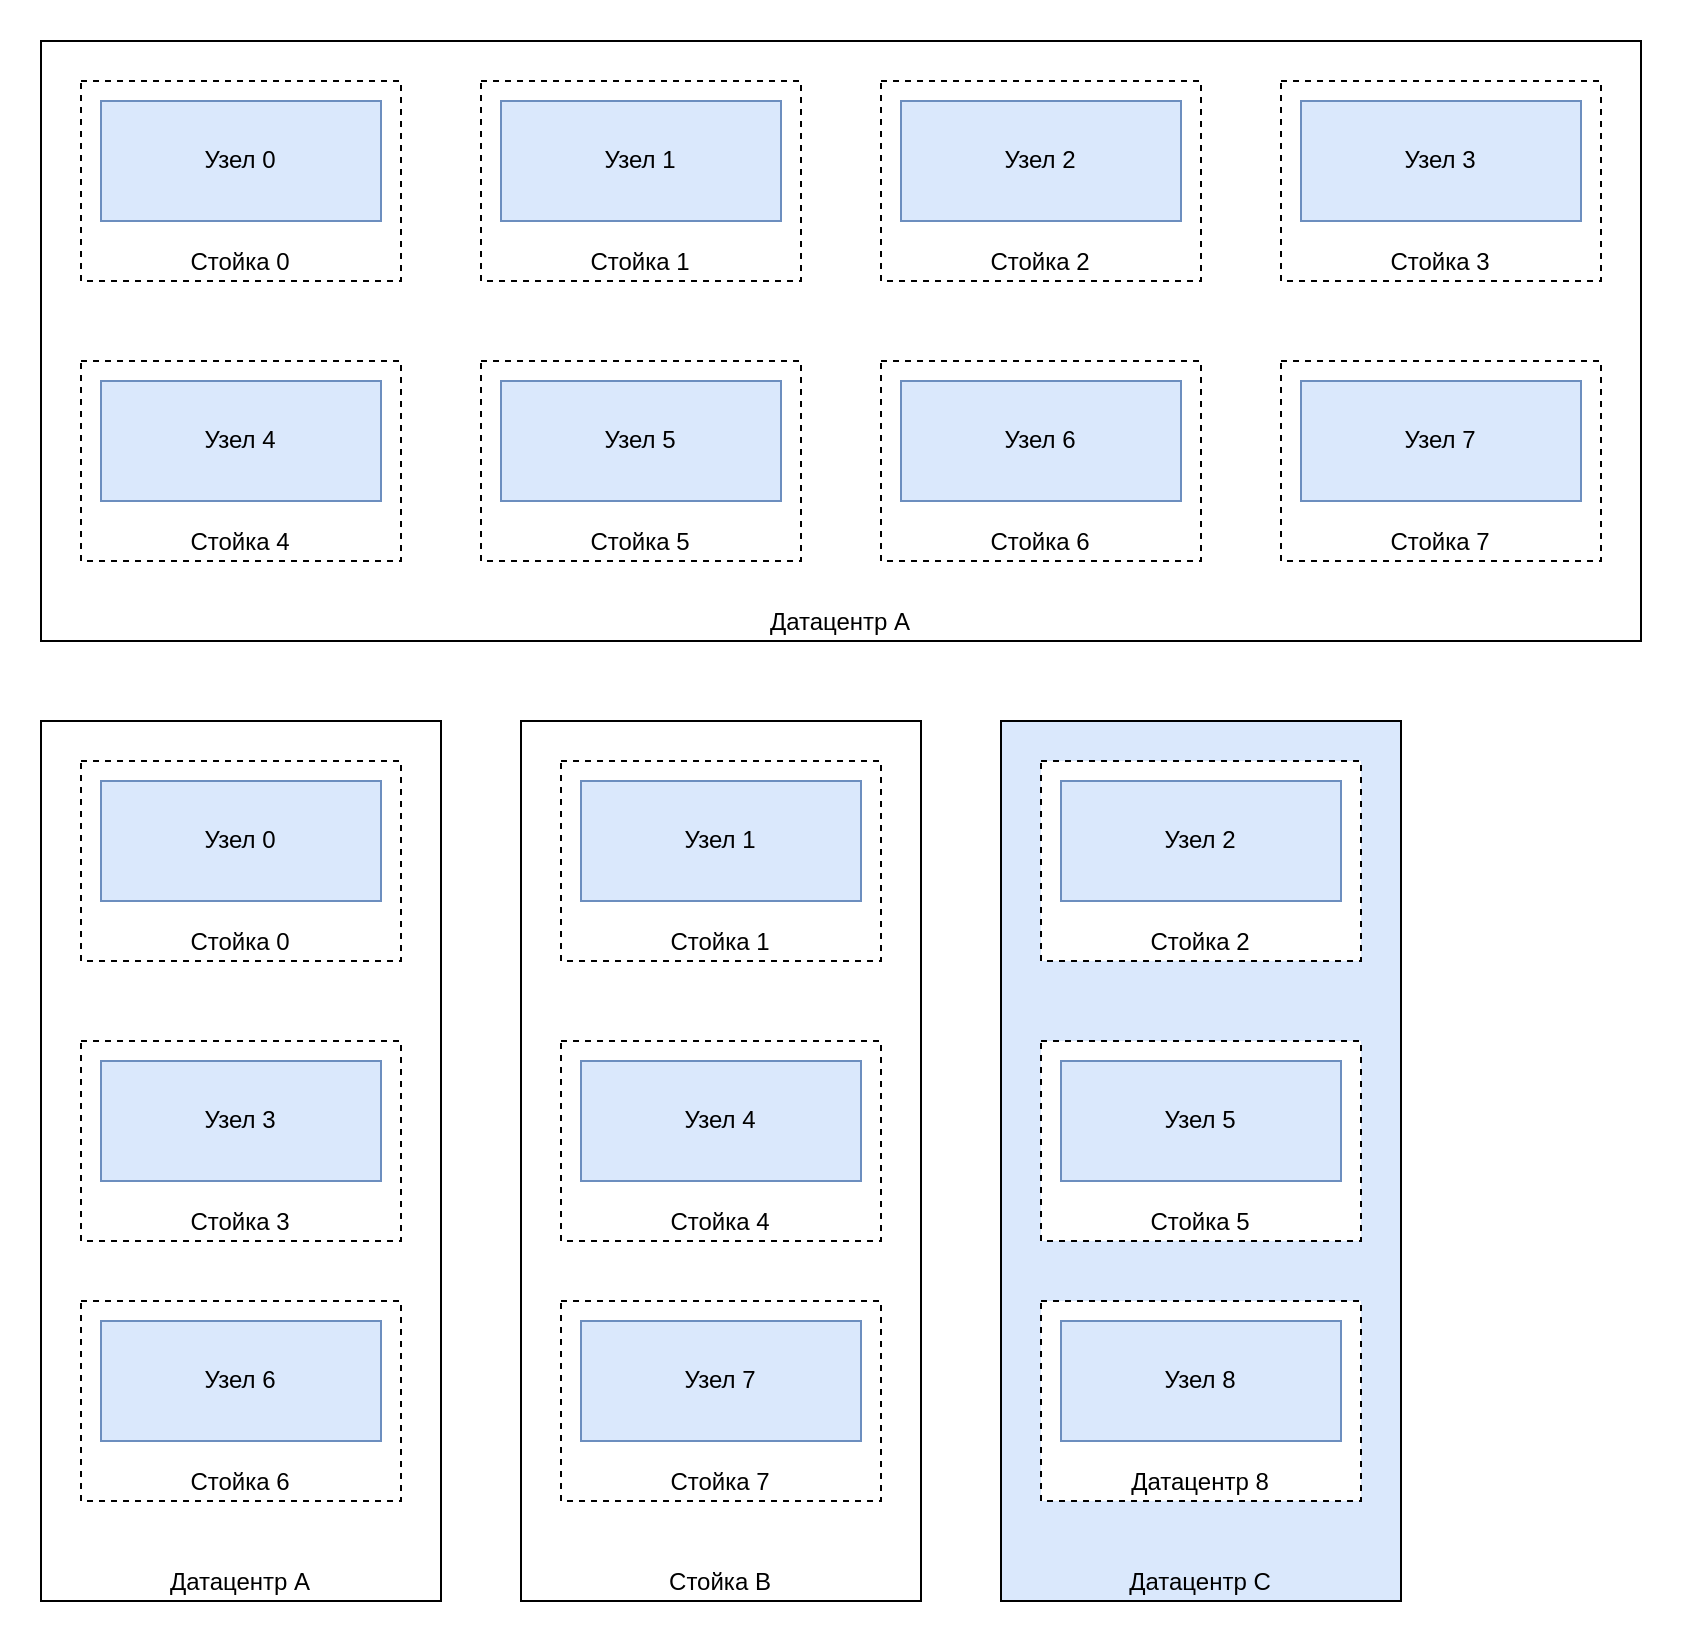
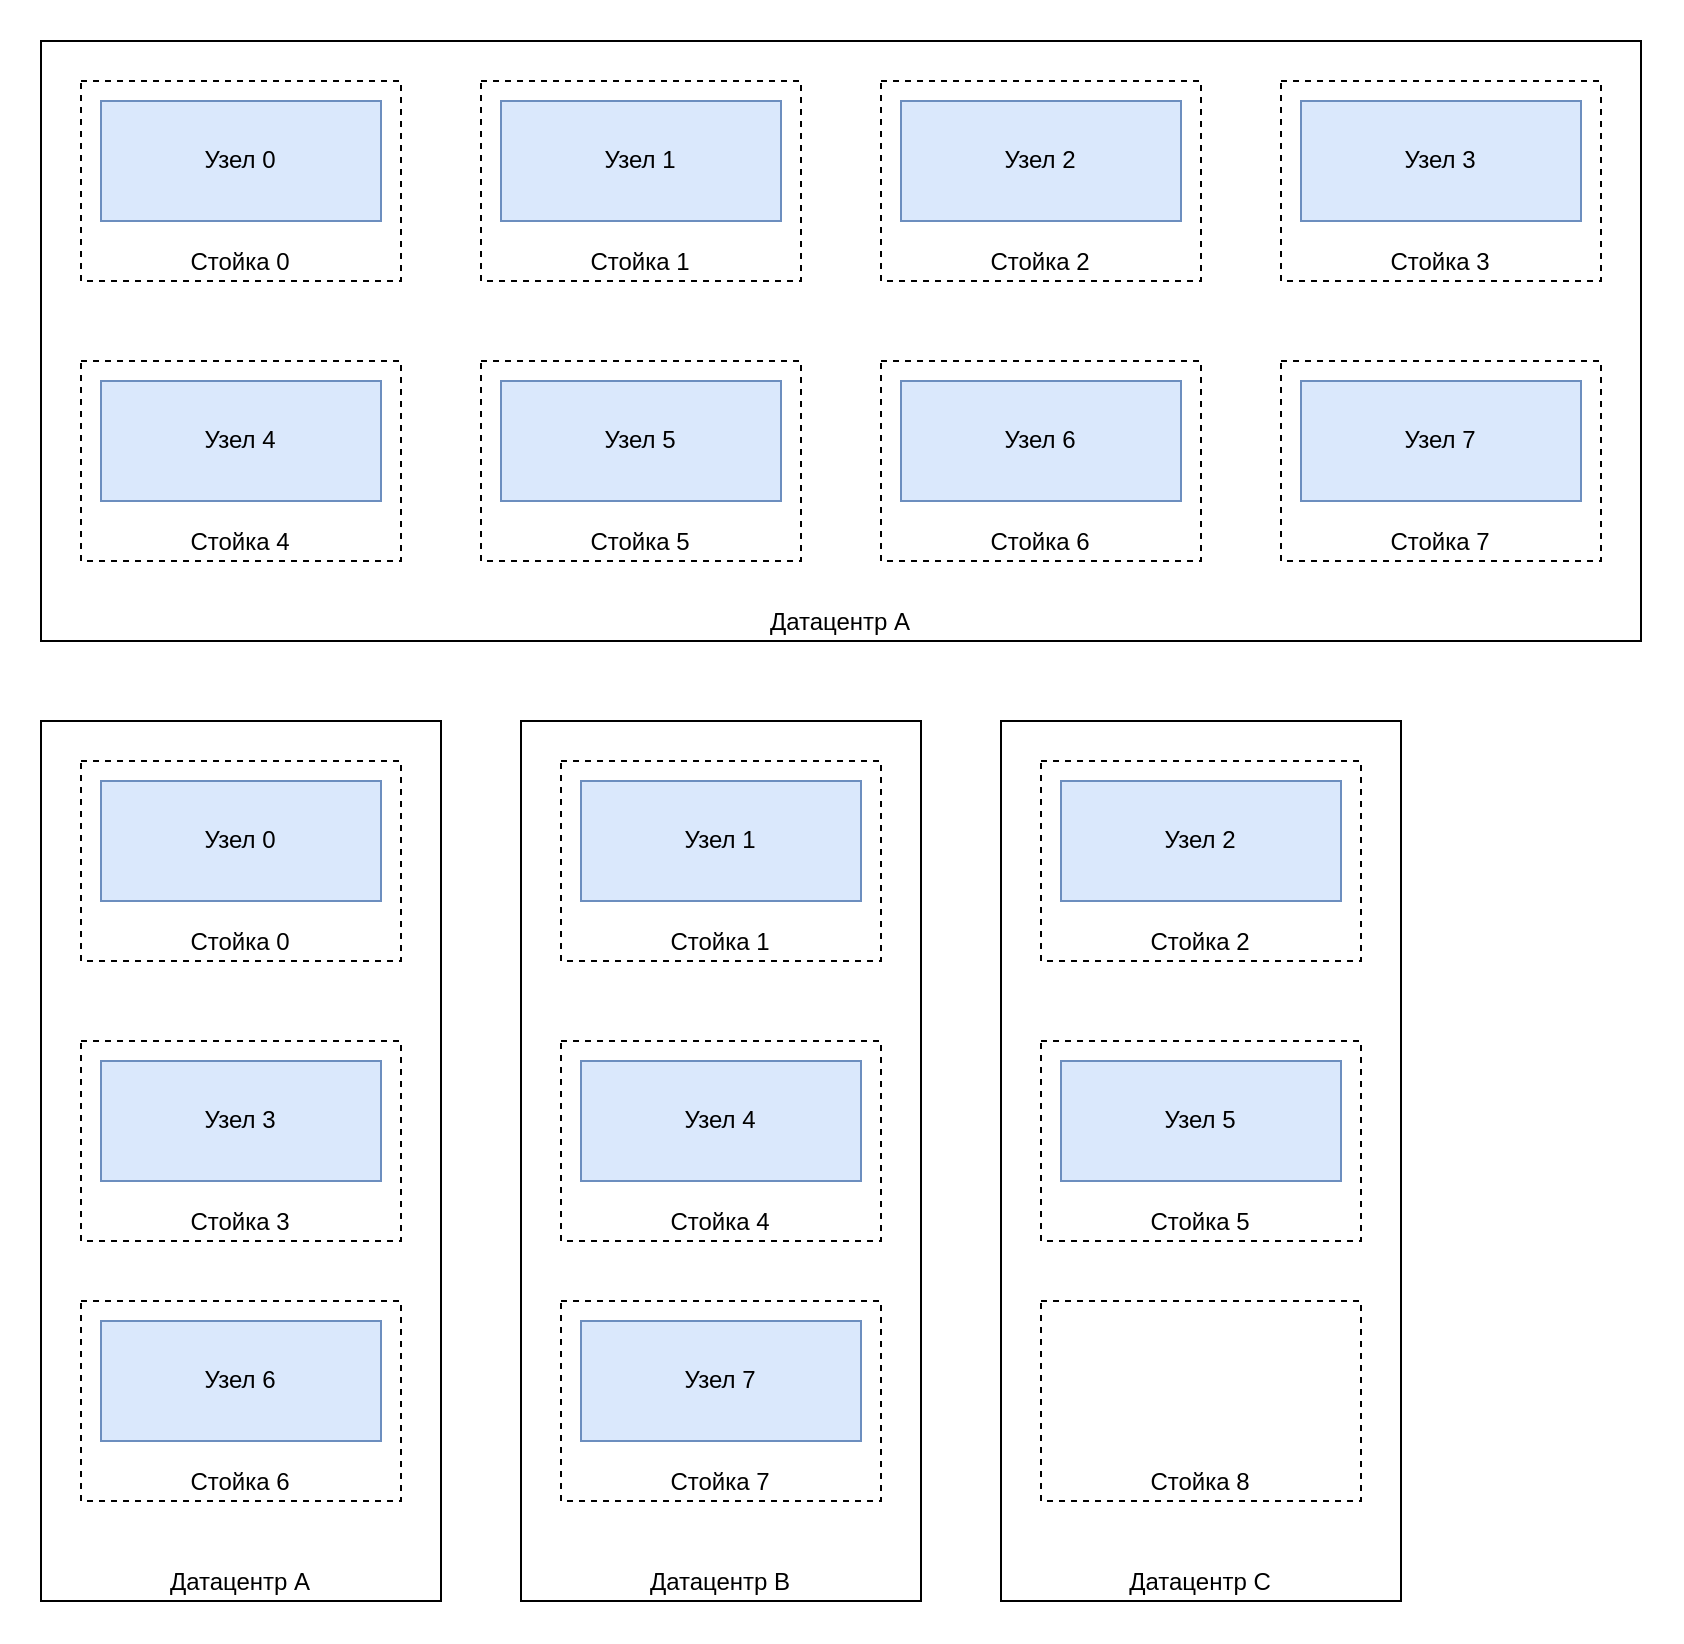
node "Узел 8": removed
node "Датацентр 8": label "Датацентр 8" -> "Стойка 8"
node "Стойка B": label "Стойка B" -> "Датацентр B"
node "Датацентр C": fillcolor #dae8fc -> #ffffff
